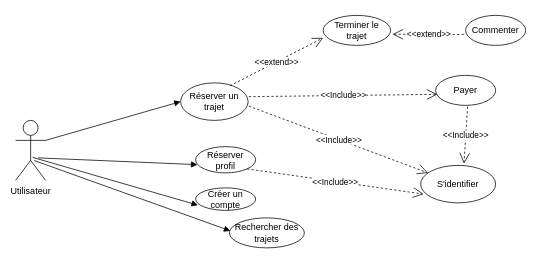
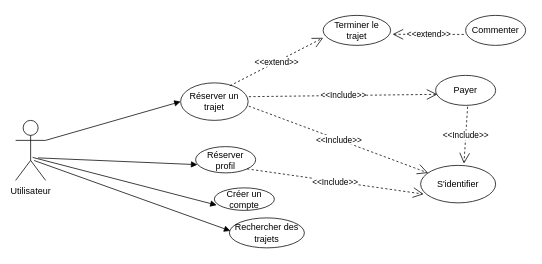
node "Créer un compte": moved (225, 199) -> (244, 199)
